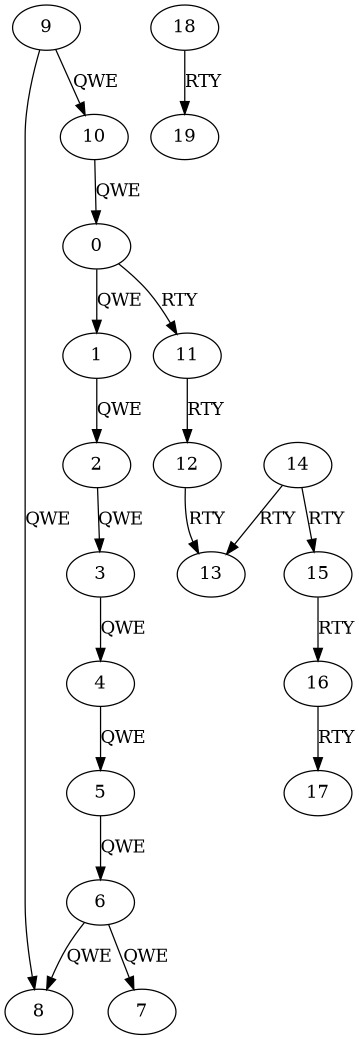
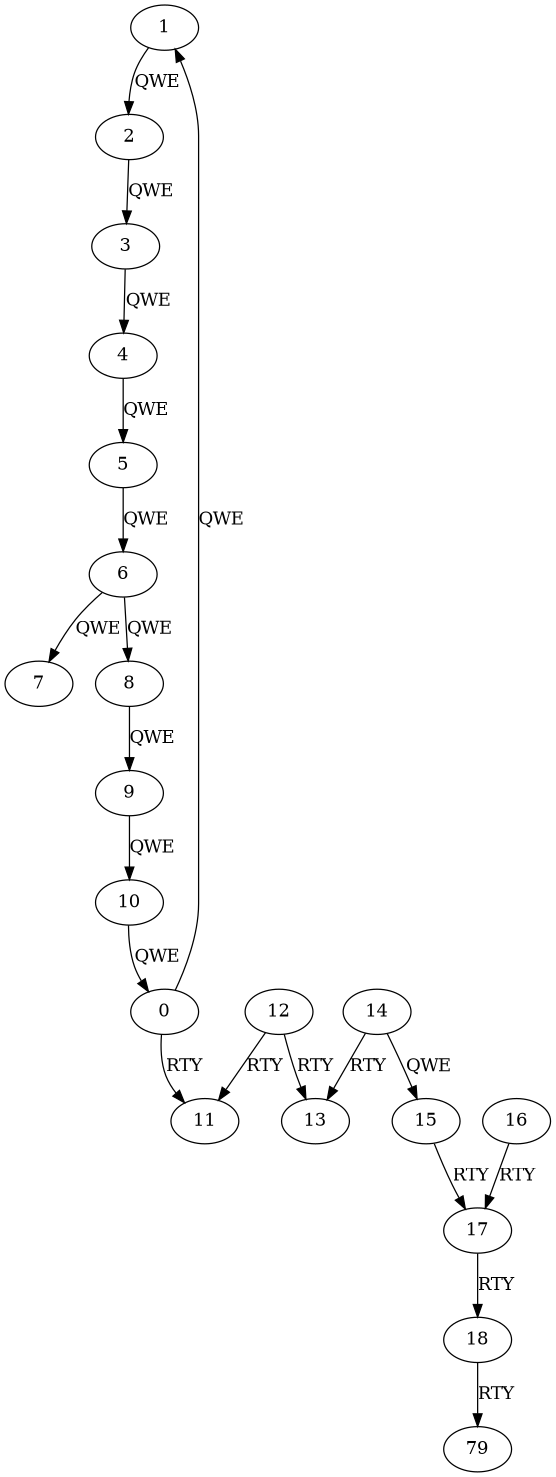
node "19": label "19" -> "79"
edge "11" -> "12": reversed
edge "9" -> "8": reversed
edge "14" -> "15": label "RTY" -> "QWE"
edge "15" -> "16": now "15" -> "17"
edge "17" -> "18": added, label "RTY"
